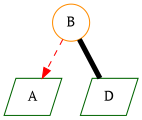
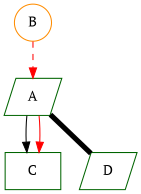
edge "B" -- "D": now "A" -- "D"
node "C": added
